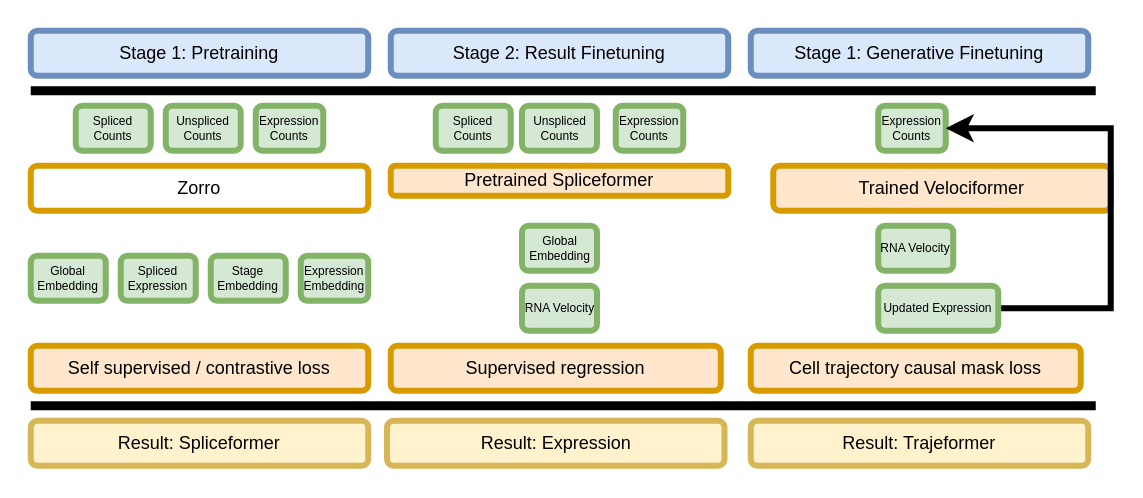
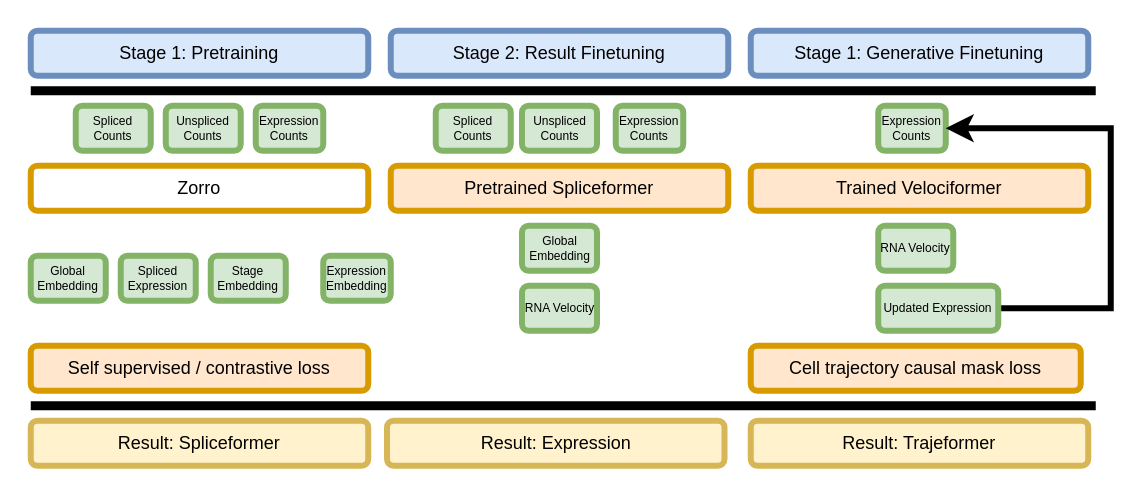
node "Pretrained Spliceformer": size 338x30 -> 338x45
node "Trained Velociformer": moved (942, 188) -> (920, 188)
node "Expression Embedding": moved (335, 278) -> (357, 278)
node "Supervised regression": removed
